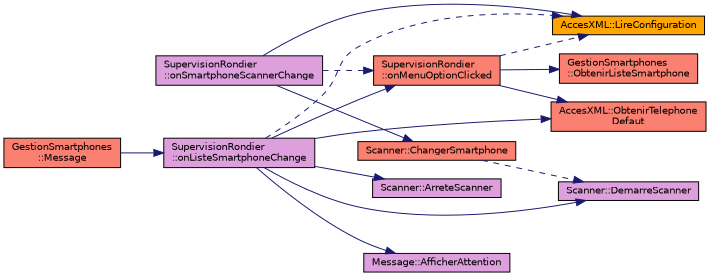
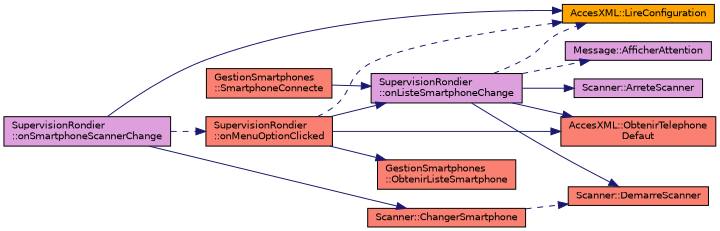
edge "SupervisionRondier ::onListeSmartphoneChange" -> "SupervisionRondier ::onMenuOptionClicked": reversed
node "GestionSmartphones ::Message": label "GestionSmartphones ::Message" -> "GestionSmartphones ::SmartphoneConnecte"
node "Scanner::DemarreScanner": fillcolor plum -> salmon
edge "SupervisionRondier ::onListeSmartphoneChange" -> "Message::AfficherAttention": style solid -> dashed
